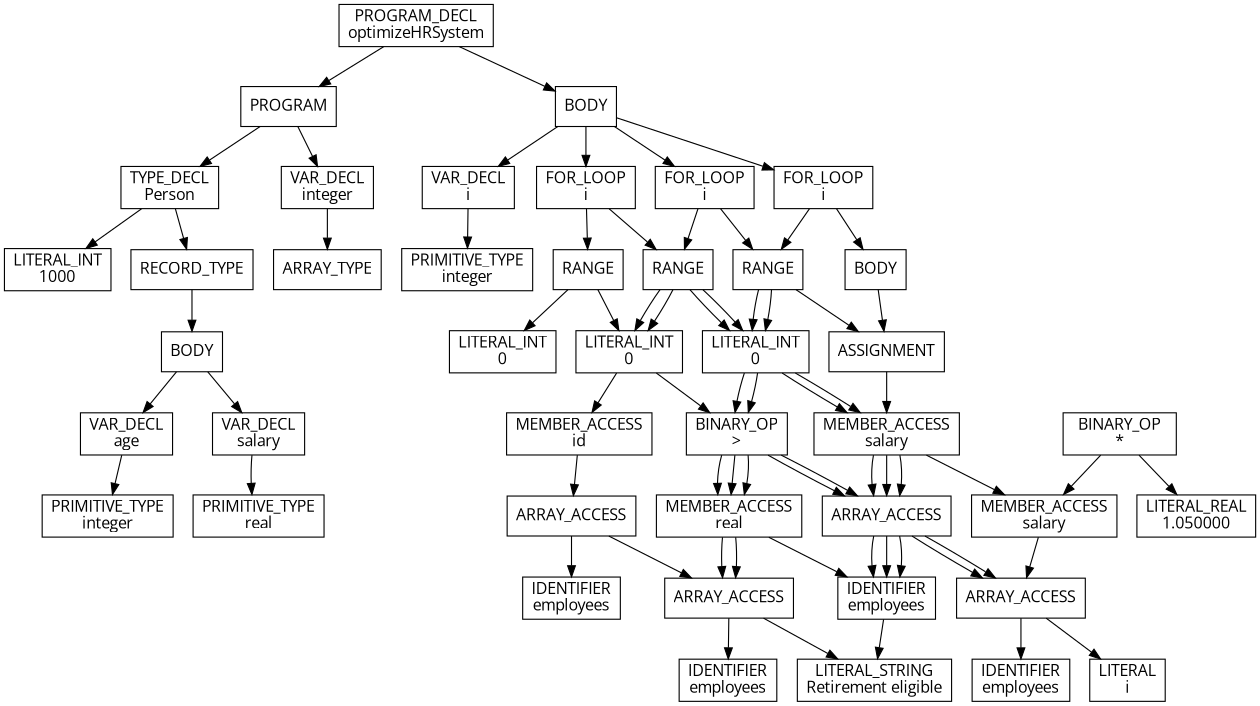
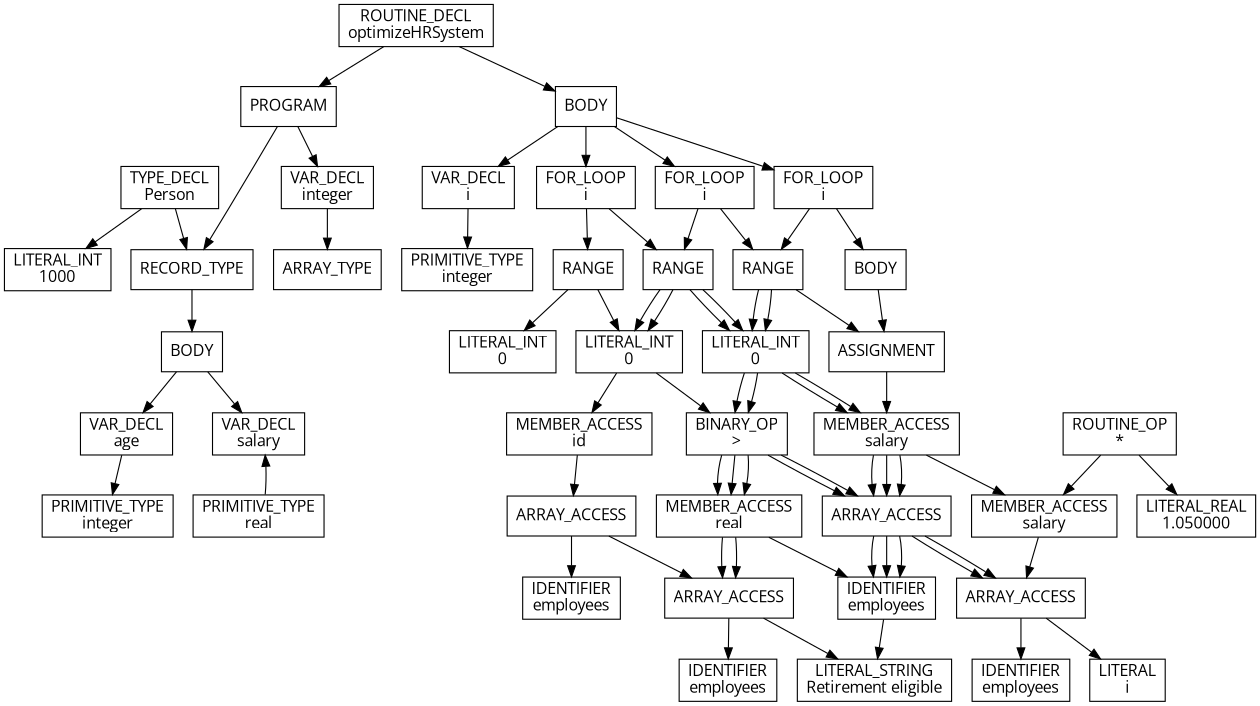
node "PROGRAM_DECL optimizeHRSystem": label "PROGRAM_DECL optimizeHRSystem" -> "ROUTINE_DECL optimizeHRSystem"
edge "PROGRAM" -> "TYPE_DECL Person": now "PROGRAM" -> "RECORD_TYPE"
node "BINARY_OP *": label "BINARY_OP *" -> "ROUTINE_OP *"
edge "VAR_DECL salary" -> "PRIMITIVE_TYPE real": reversed
